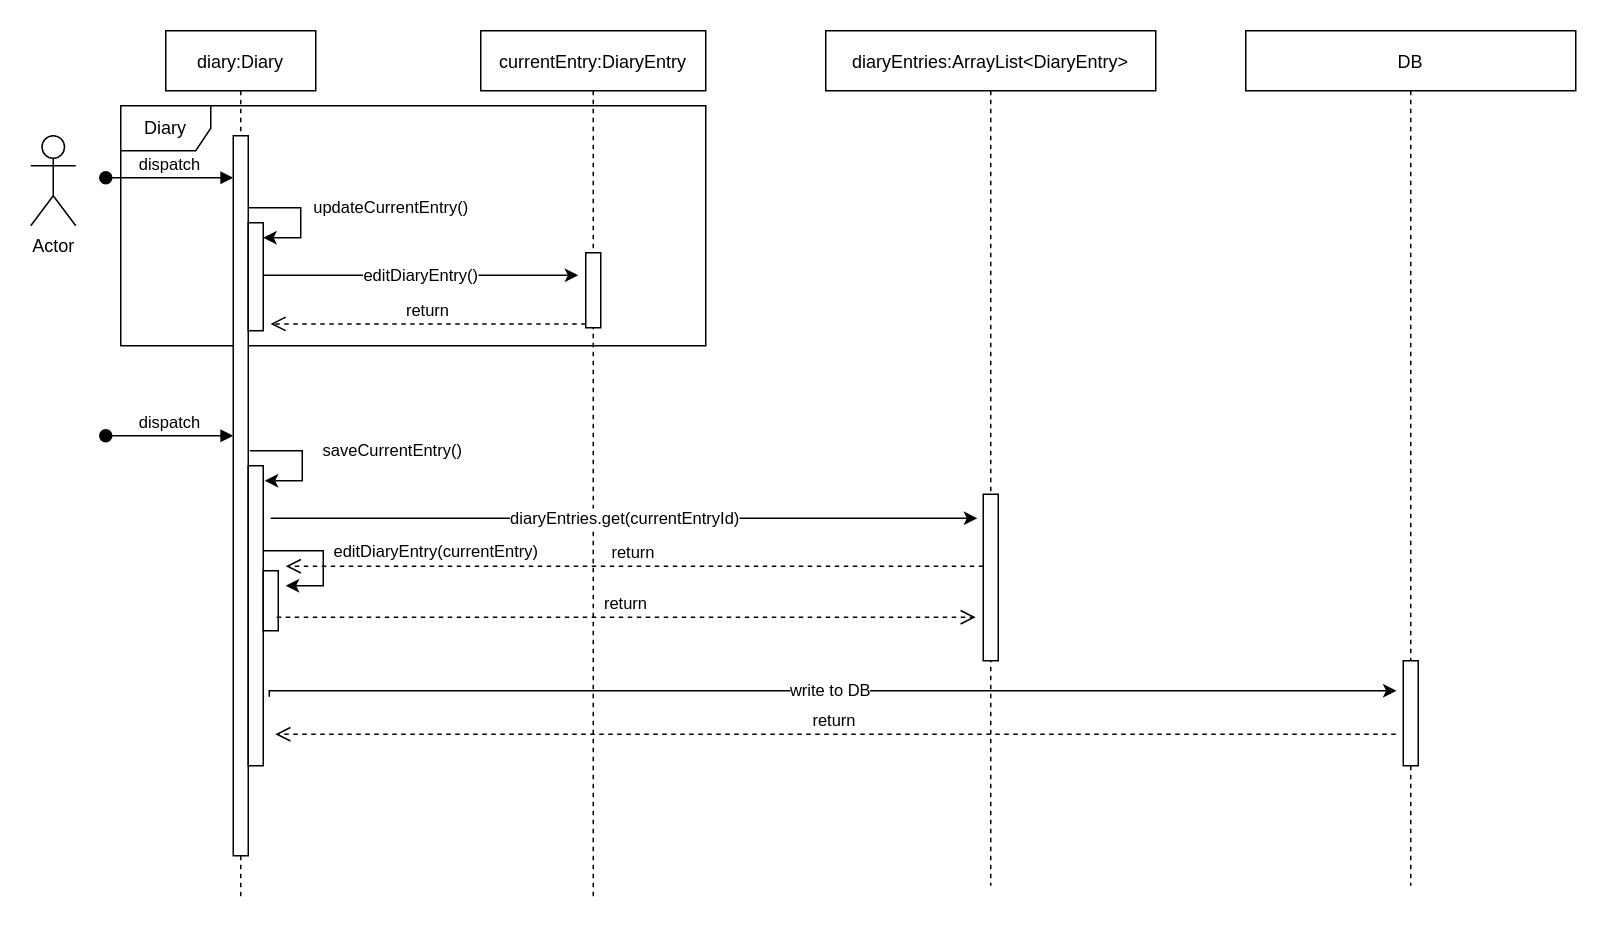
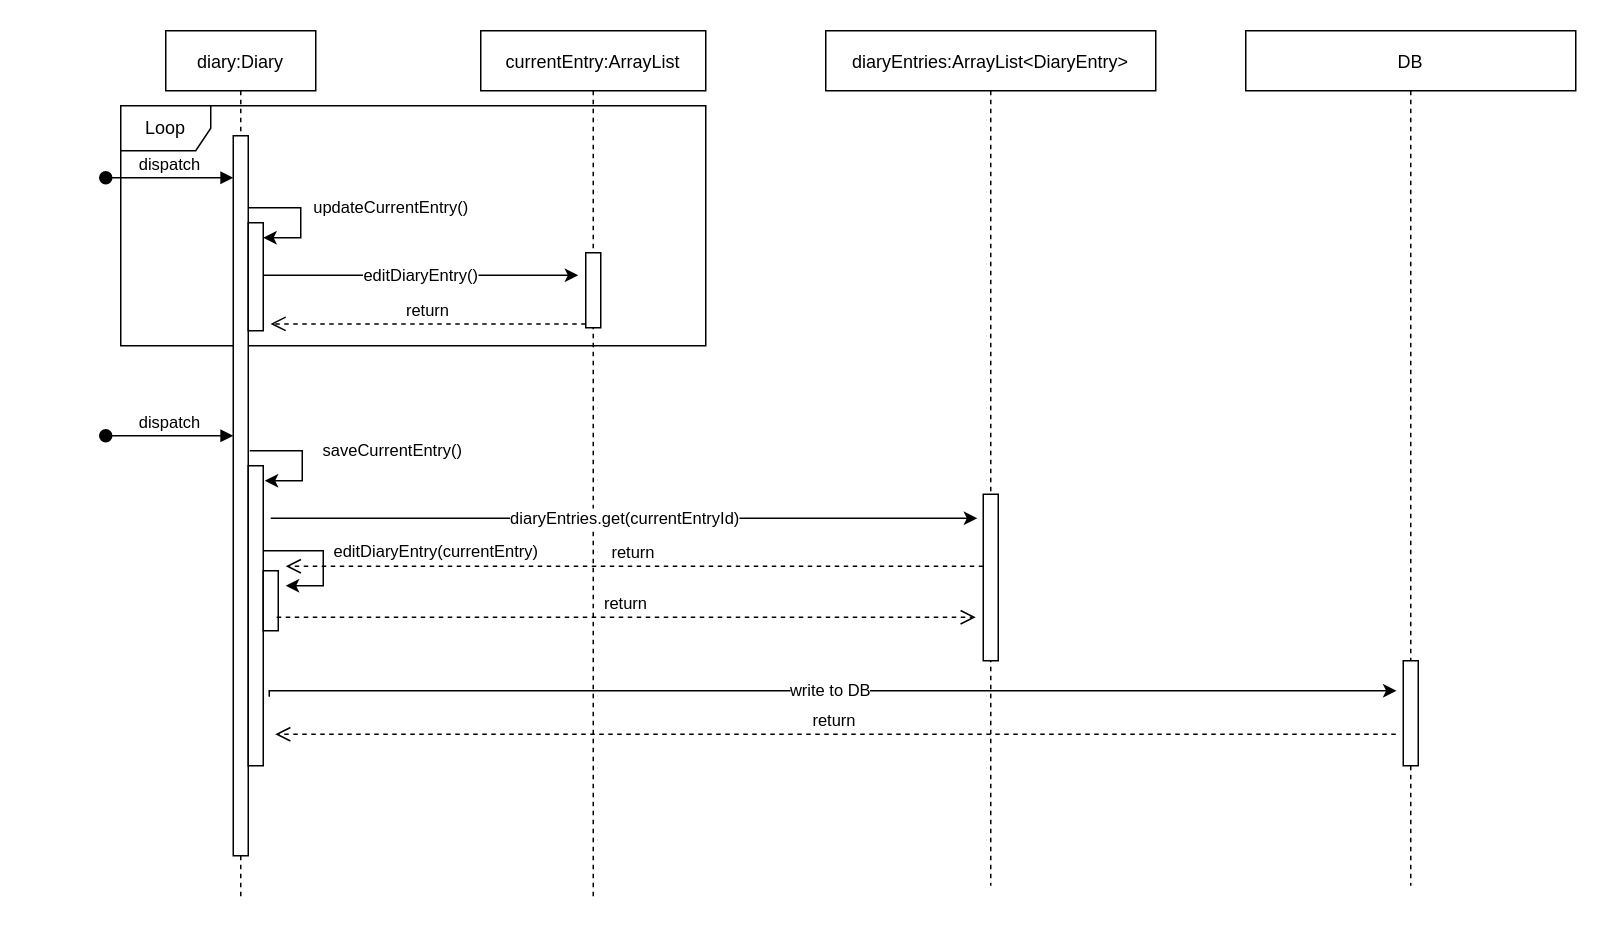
node "currentEntry:DiaryEntry": label "currentEntry:DiaryEntry" -> "currentEntry:ArrayList"
node "Diary": label "Diary" -> "Loop"
node "Actor": removed
